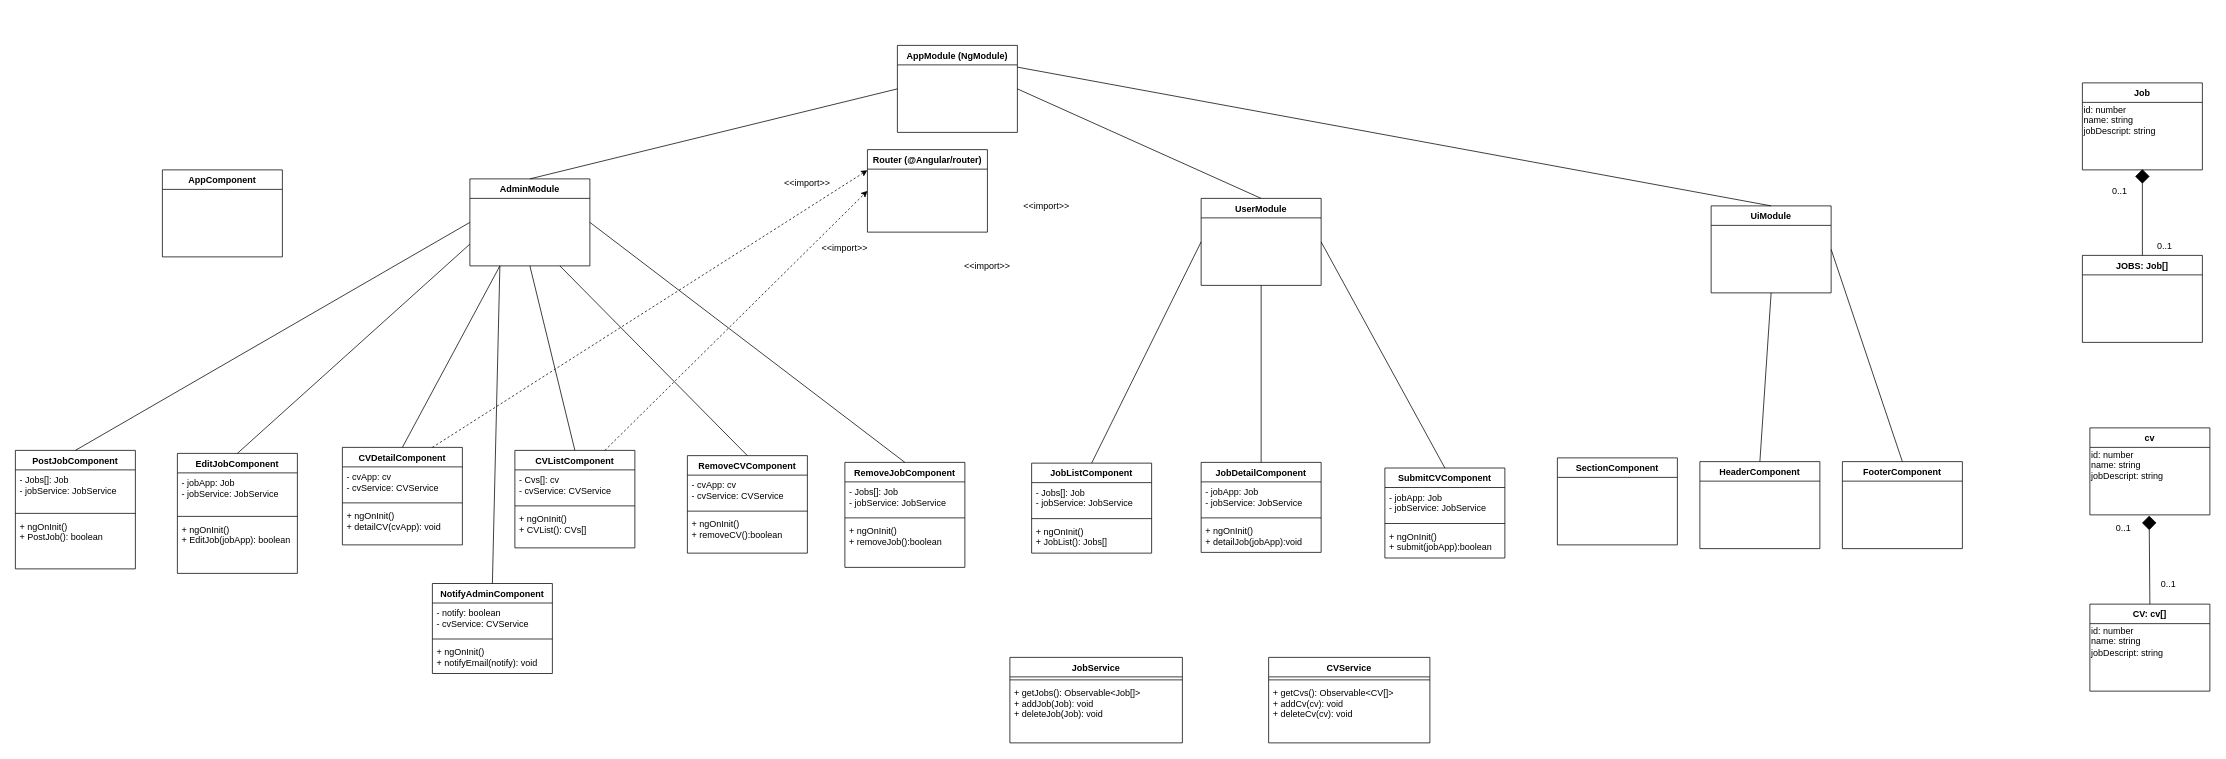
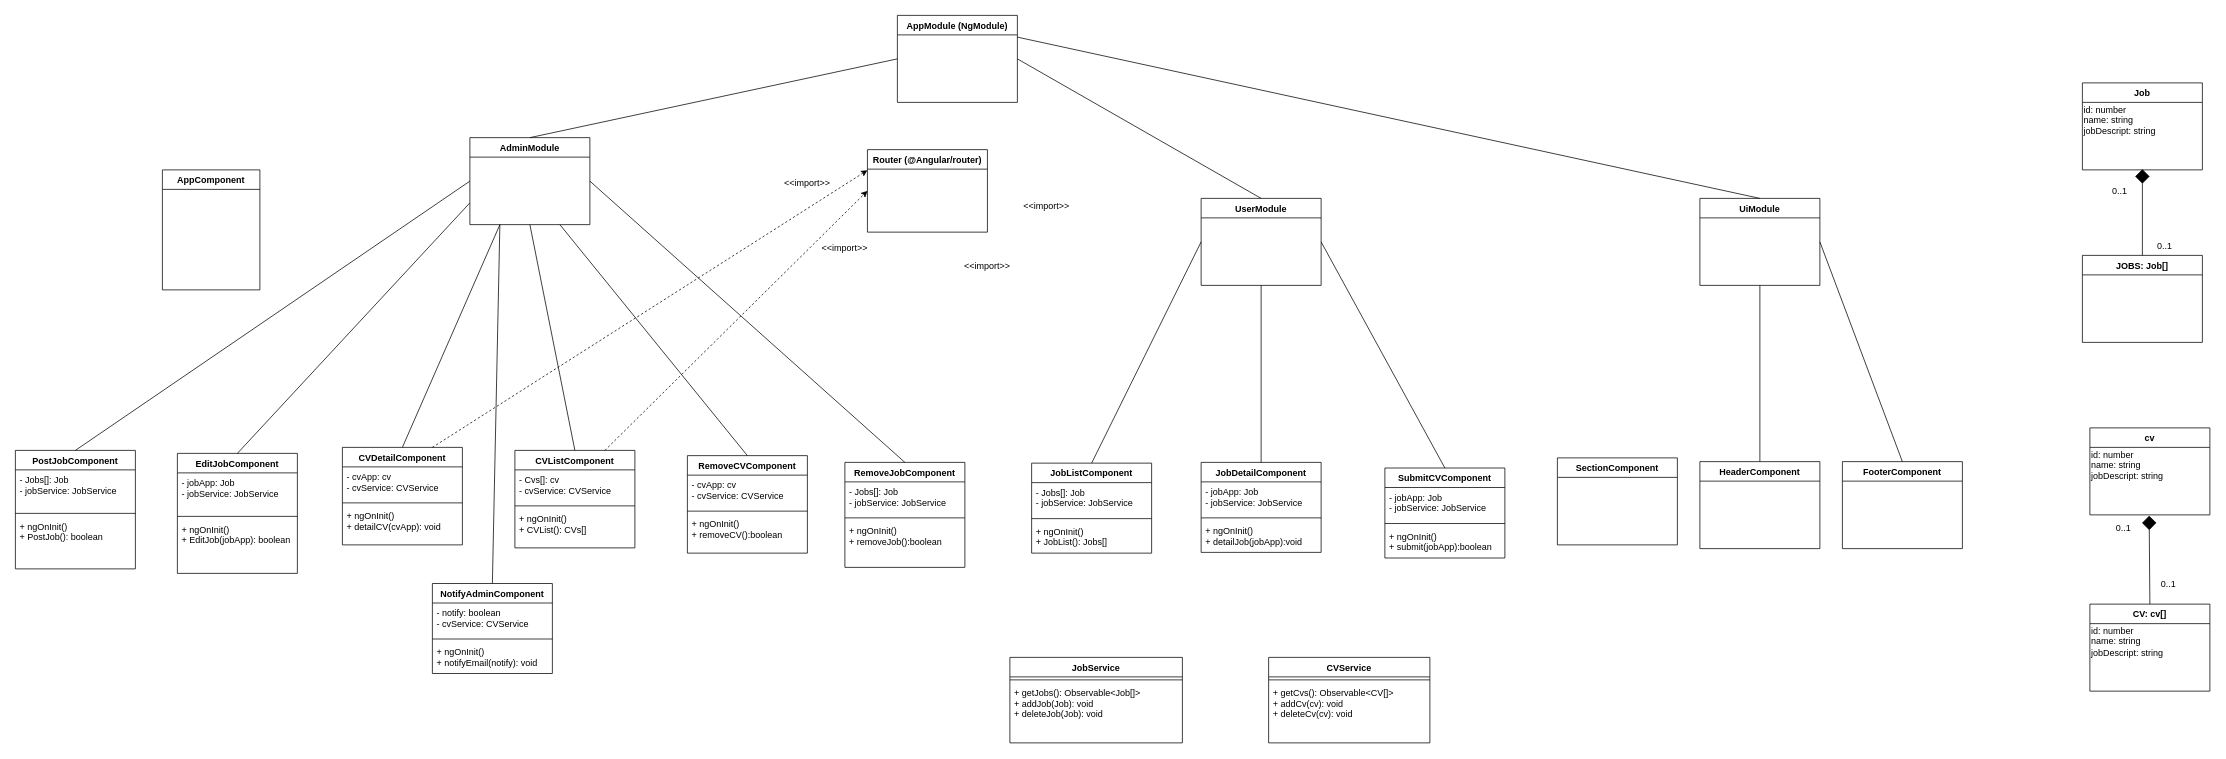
node "AppModule (NgModule)": moved (957, 89) -> (957, 59)
node "AppComponent": size 120x87 -> 98x120
node "AdminModule": moved (530, 222) -> (530, 181)
node "UiModule": moved (1771, 249) -> (1760, 242)
